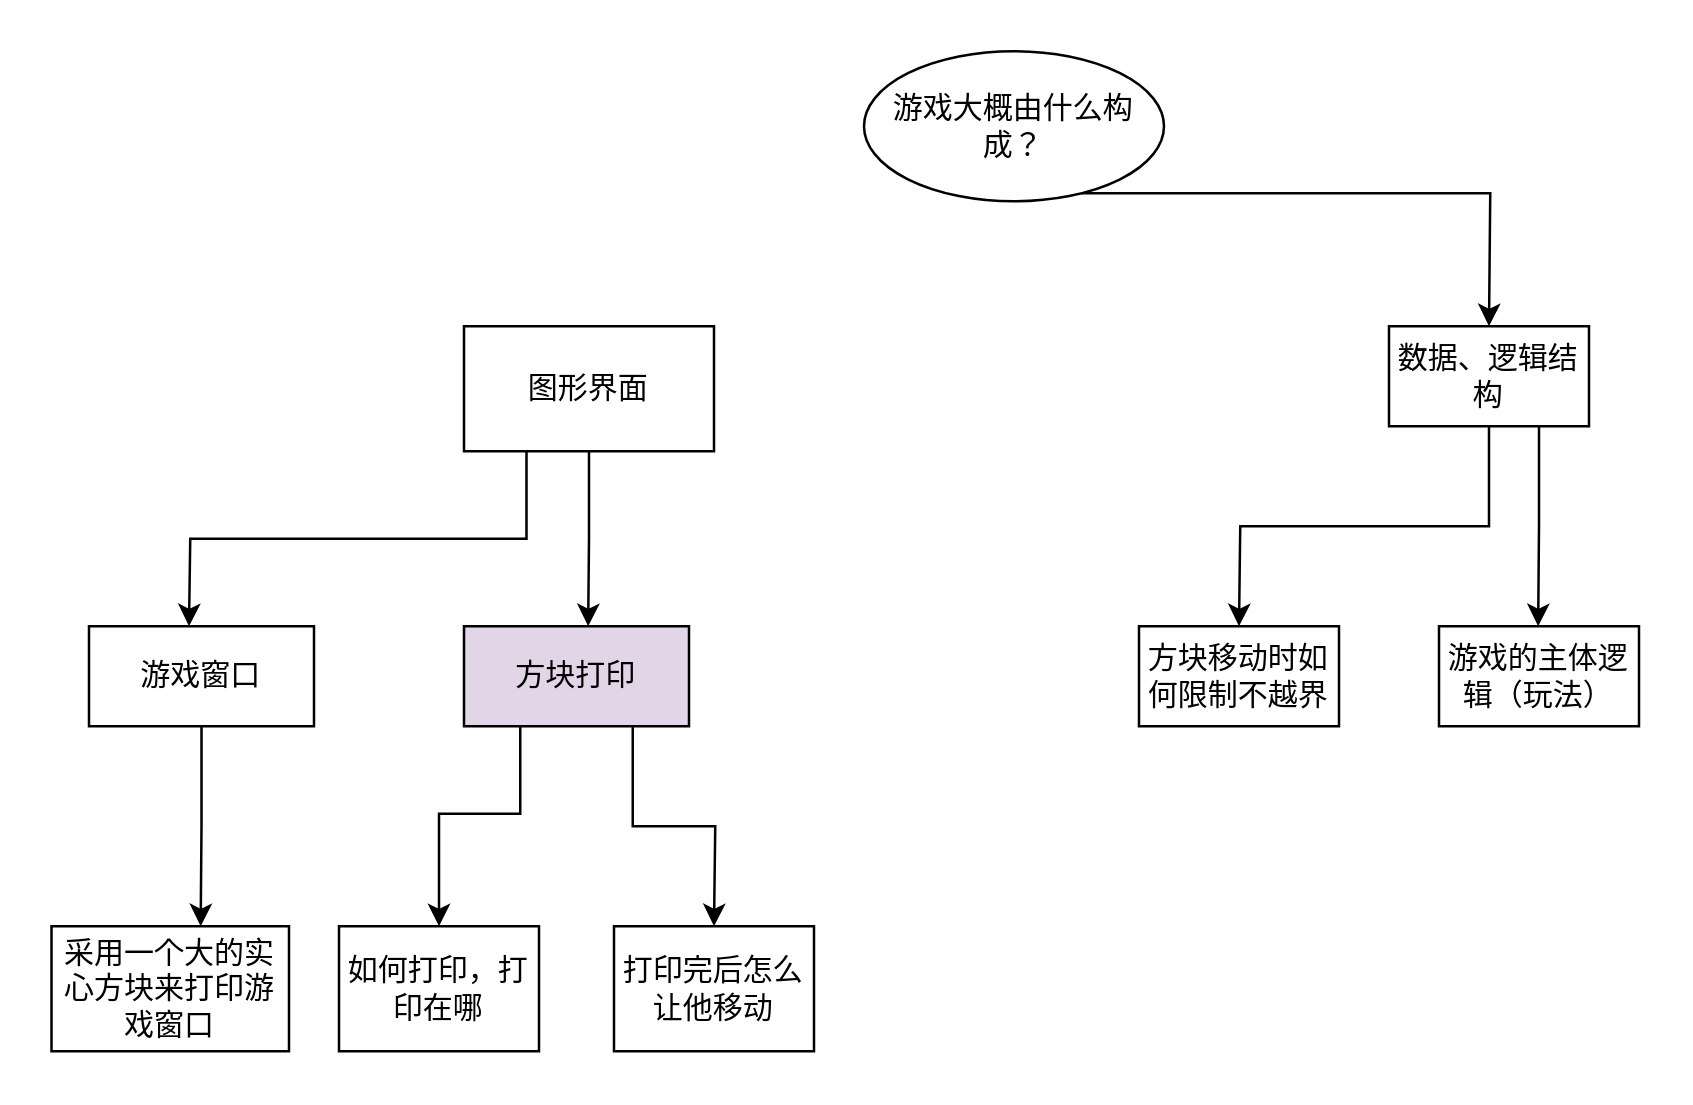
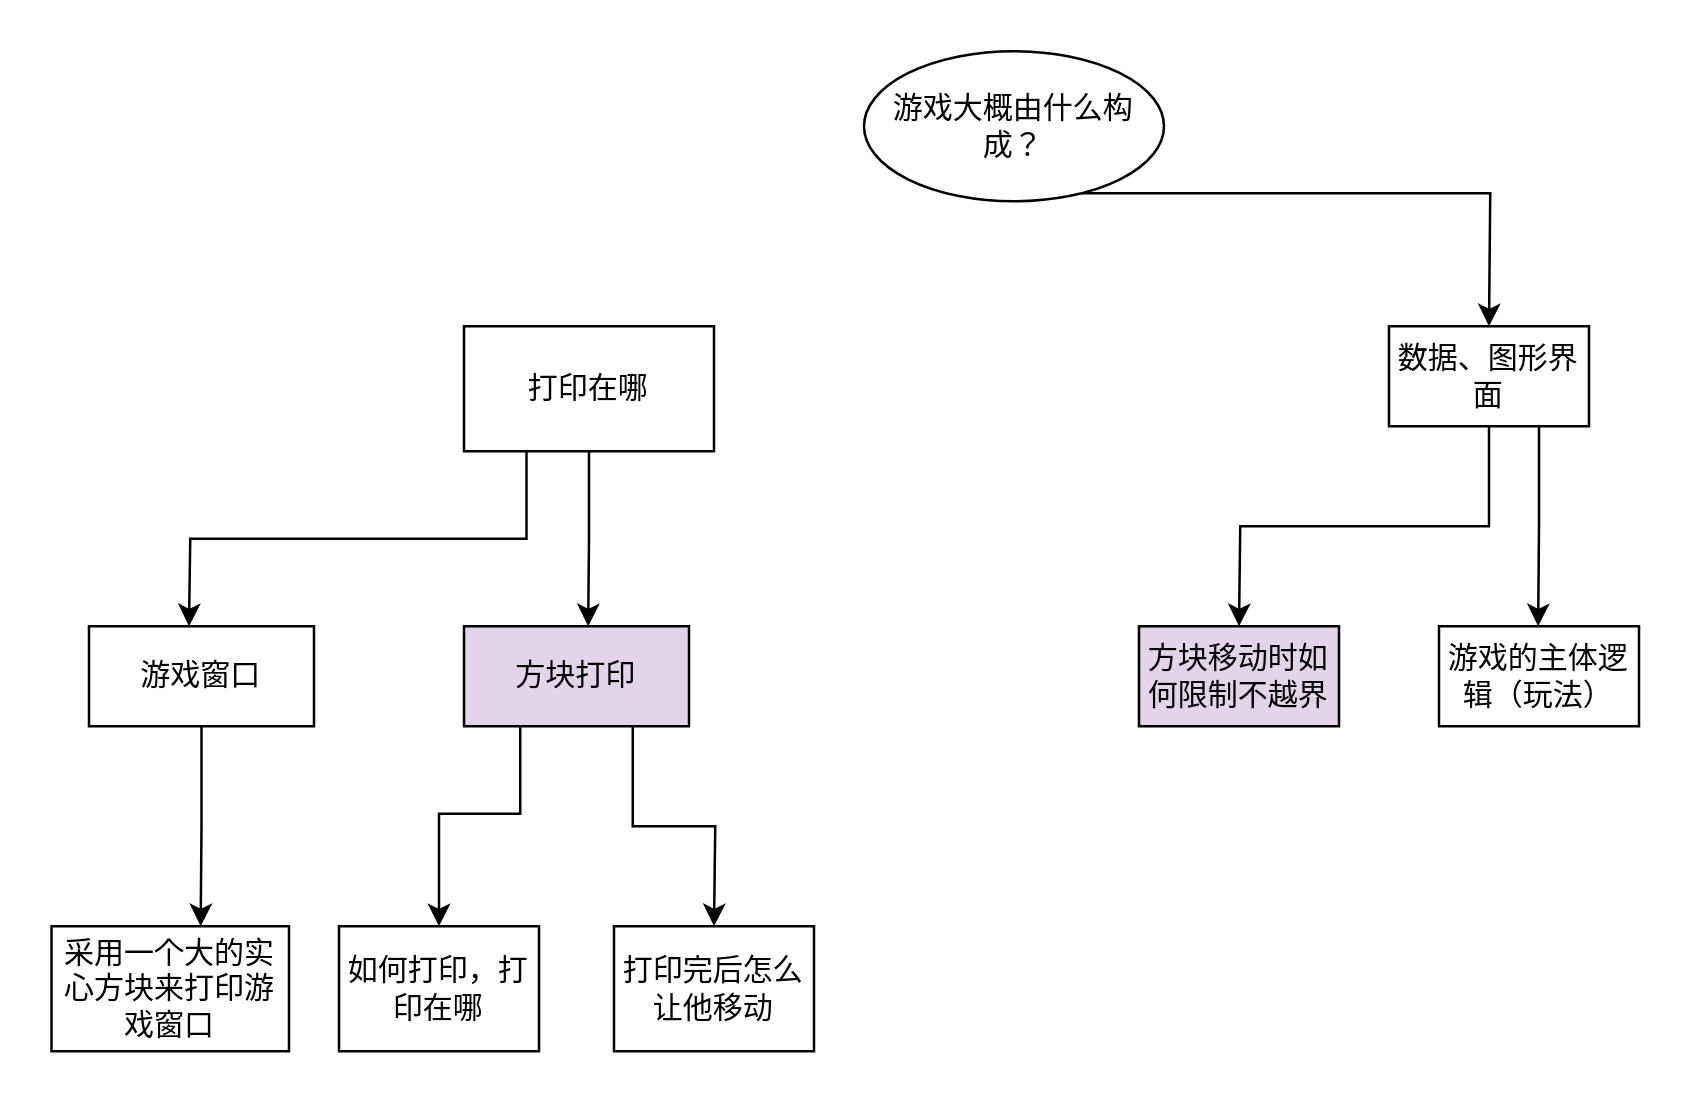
node "数据、逻辑结构": label "数据、逻辑结构" -> "数据、图形界面"
node "图形界面": label "图形界面" -> "打印在哪"
node "方块移动时如何限制不越界": fillcolor #ffffff -> #e1d5e7
